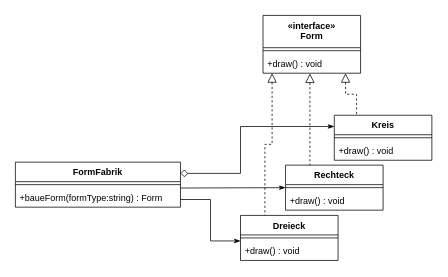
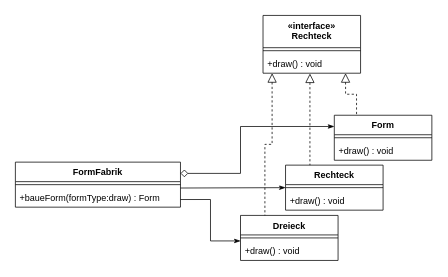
node "«interface» Form": label "«interface» Form" -> "«interface» Rechteck"
node "Kreis": label "Kreis" -> "Form"
node "+baueForm(formType:string) : Form": label "+baueForm(formType:string) : Form" -> "+baueForm(formType:draw) : Form"
